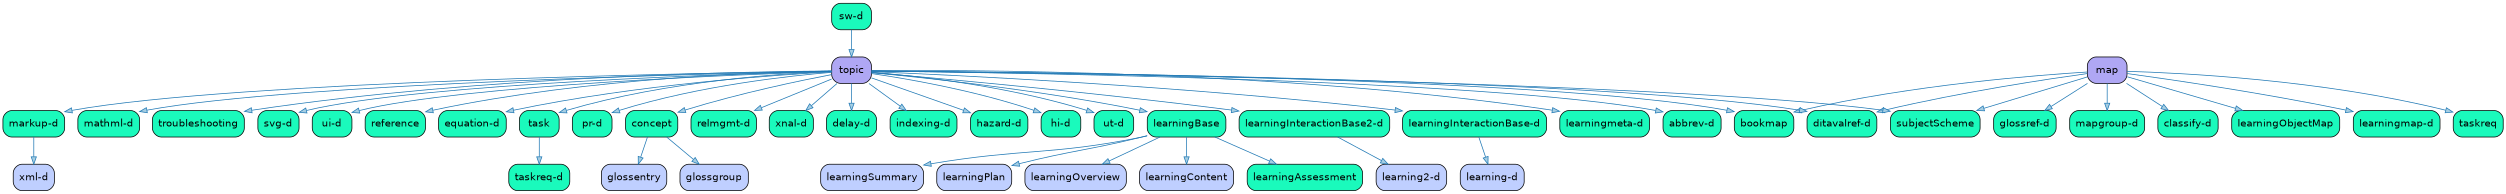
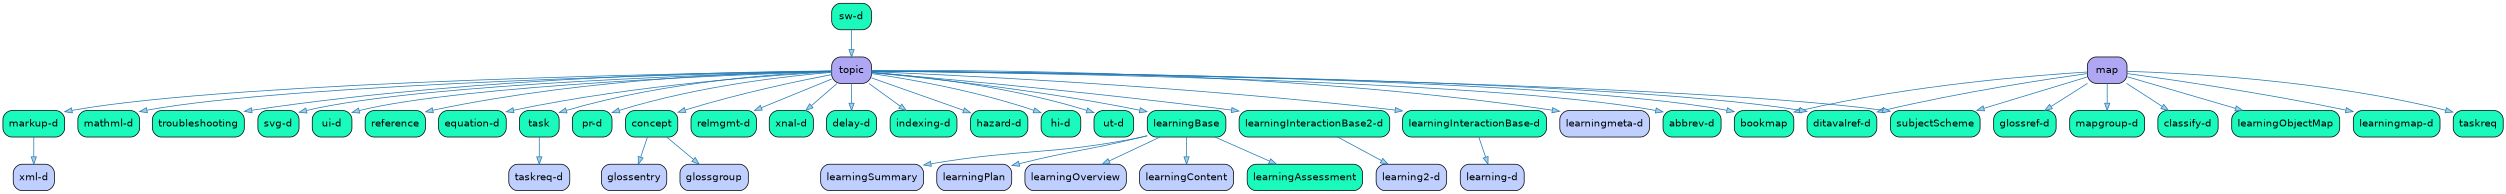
node "learningmeta-d": fillcolor #1afabc -> #bfcfff
node "taskreq-d": fillcolor #1afabc -> #bfcfff
